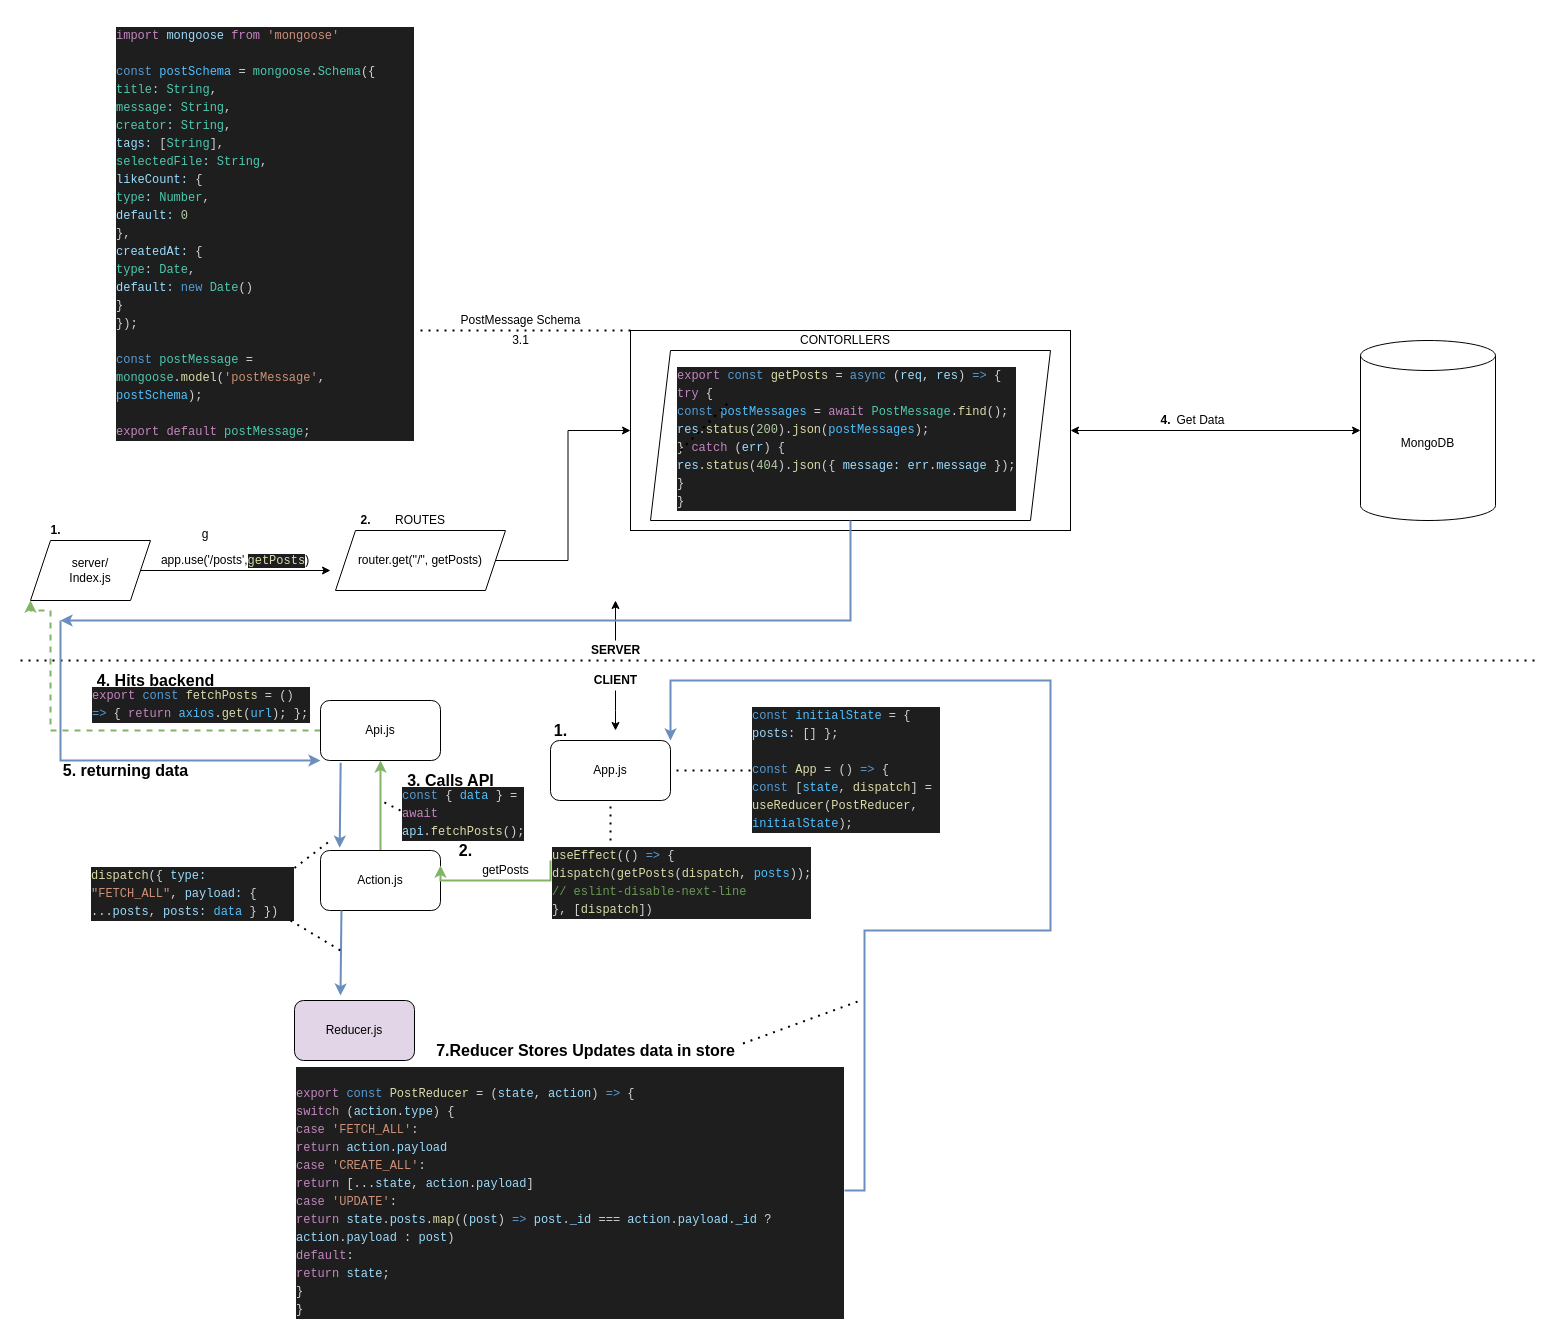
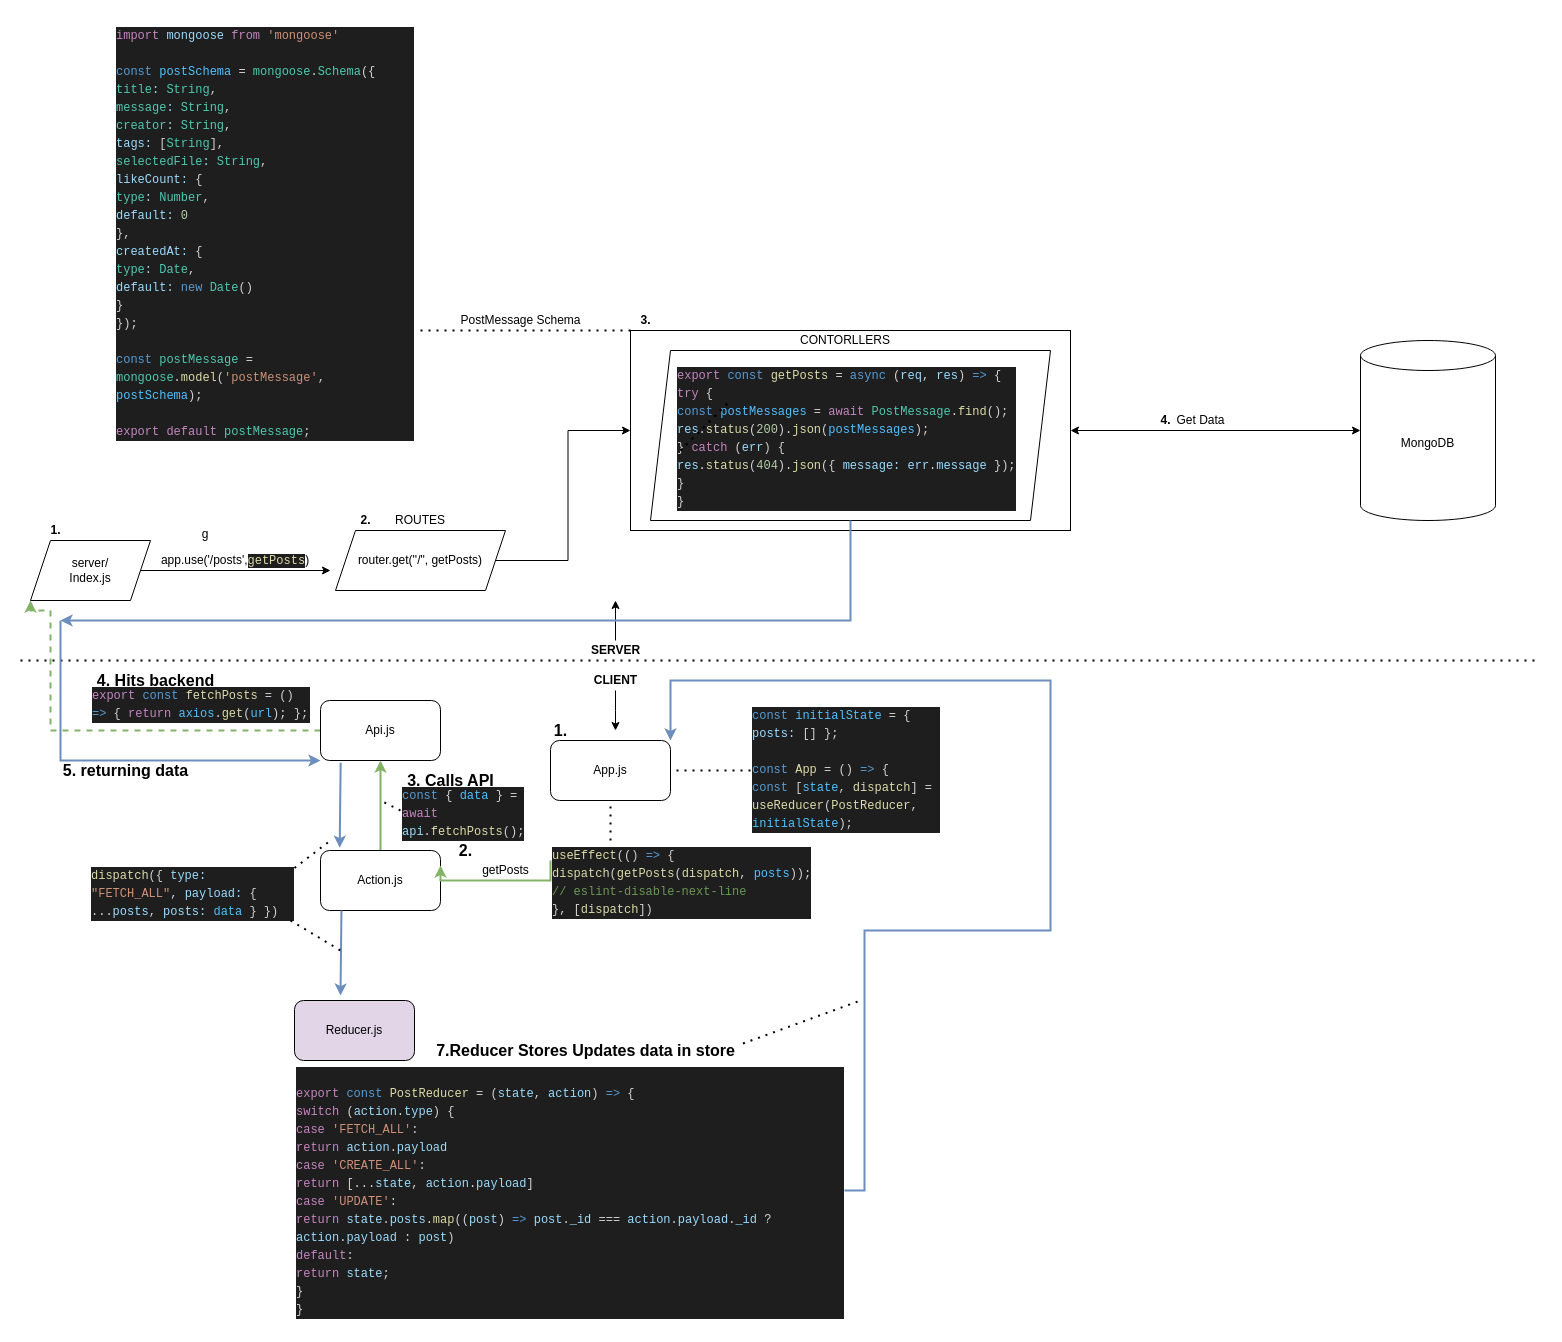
node "3.": added
node "3.1": removed
